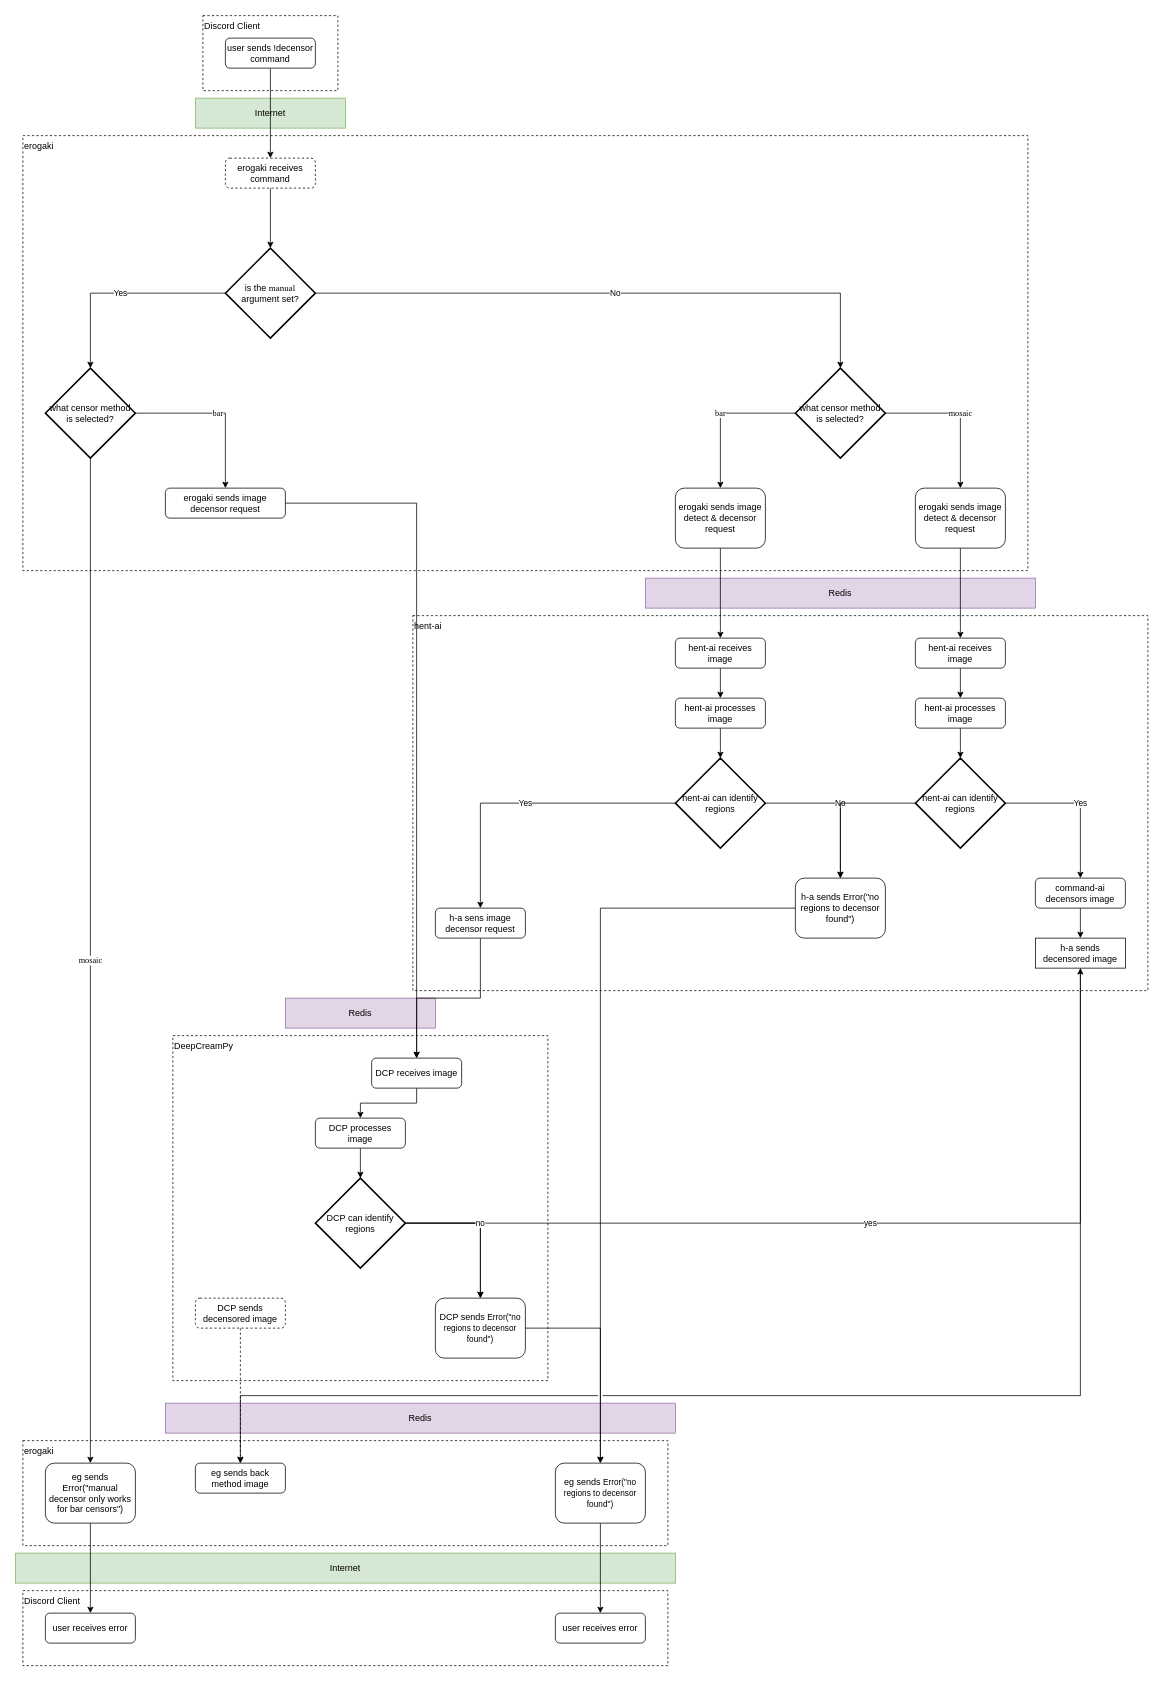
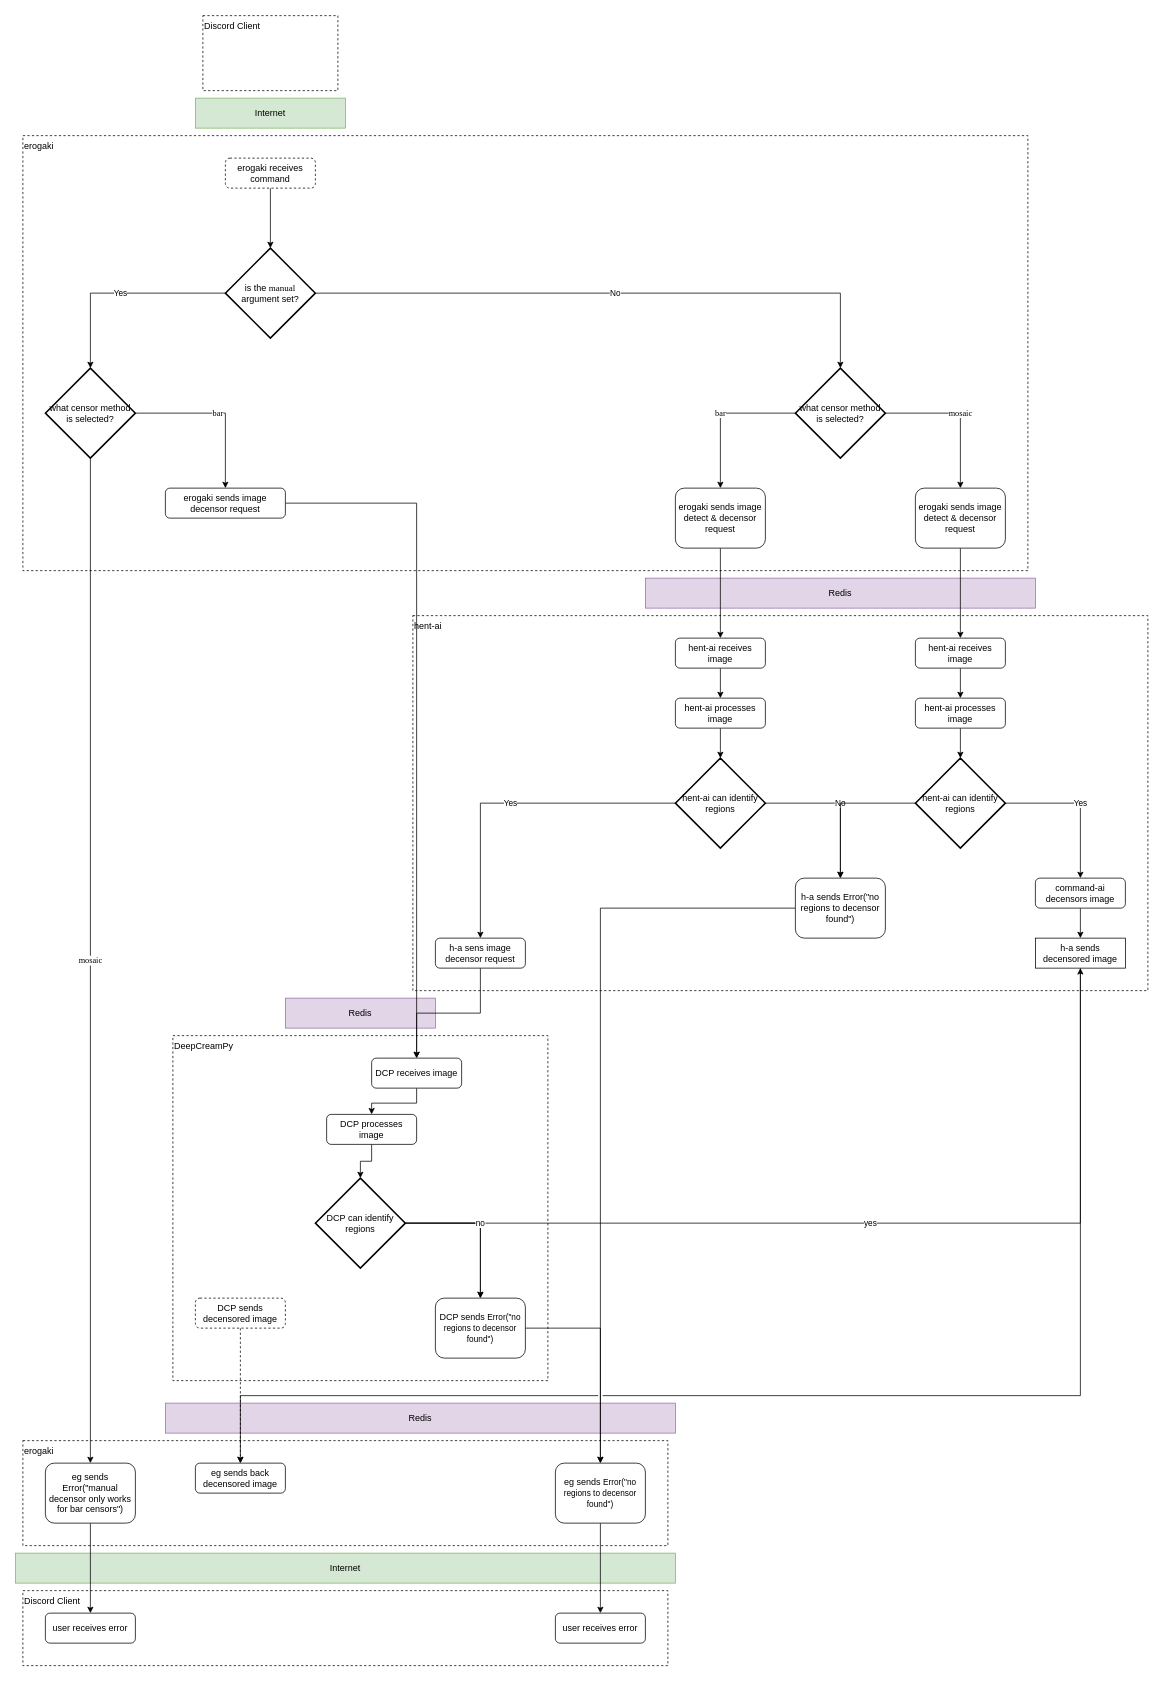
node "user sends !decensor command": removed
edge "user sends !decensor command" -> "erogaki receives command": removed
node "h-a sens image decensor request": moved (480, 923) -> (480, 953)
node "DCP processes image": moved (360, 1133) -> (372, 1129)
node "eg sends back method image": label "eg sends back method image" -> "eg sends back decensored image"
